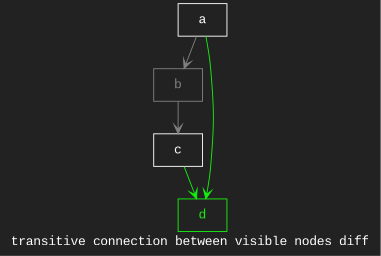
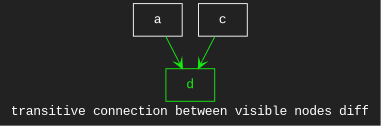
node "b": removed
